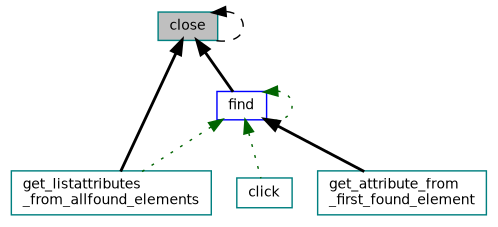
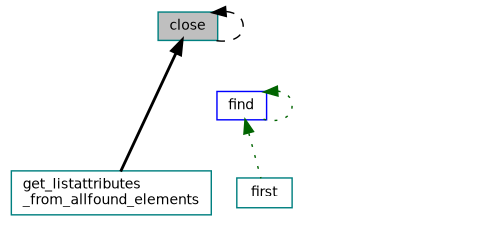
edge "find" -> "close": removed
edge "get_listattributes _from_allfound_elements" -> "find": removed
node "click": label "click" -> "first"
node "get_attribute_from _first_found_element": removed
